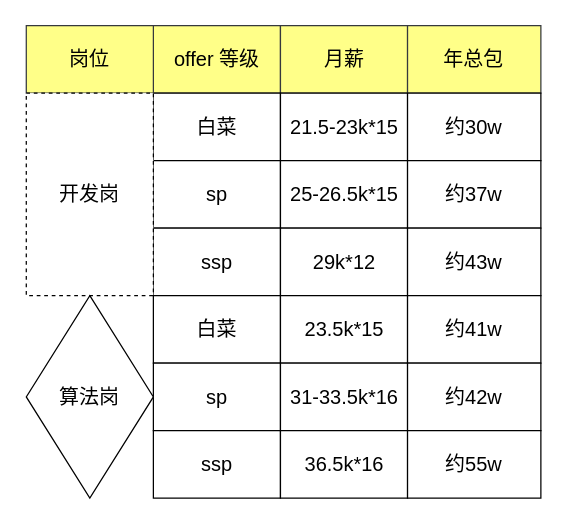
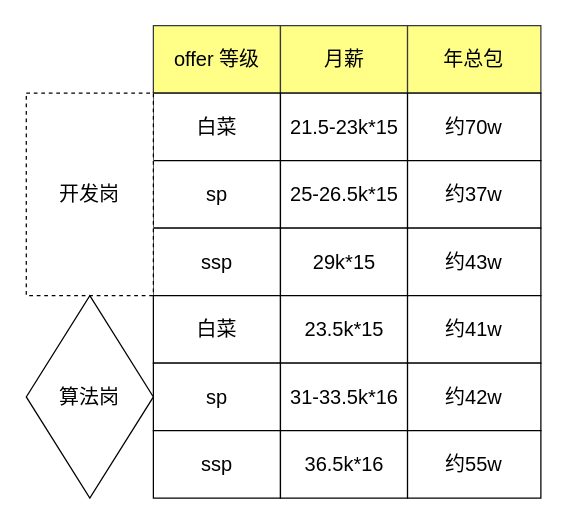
node "岗位": removed
node "约30w": label "约30w" -> "约70w"
node "29k*12": label "29k*12" -> "29k*15"
